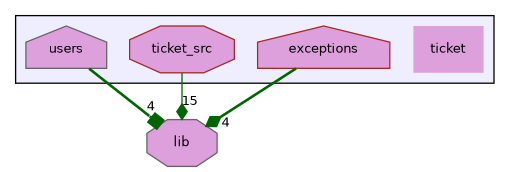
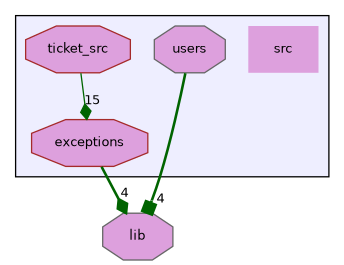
node "users": shape house -> octagon
node "exceptions": shape house -> octagon
node "ticket": label "ticket" -> "src"
edge "ticket_src" -> "lib": now "ticket_src" -> "exceptions"
